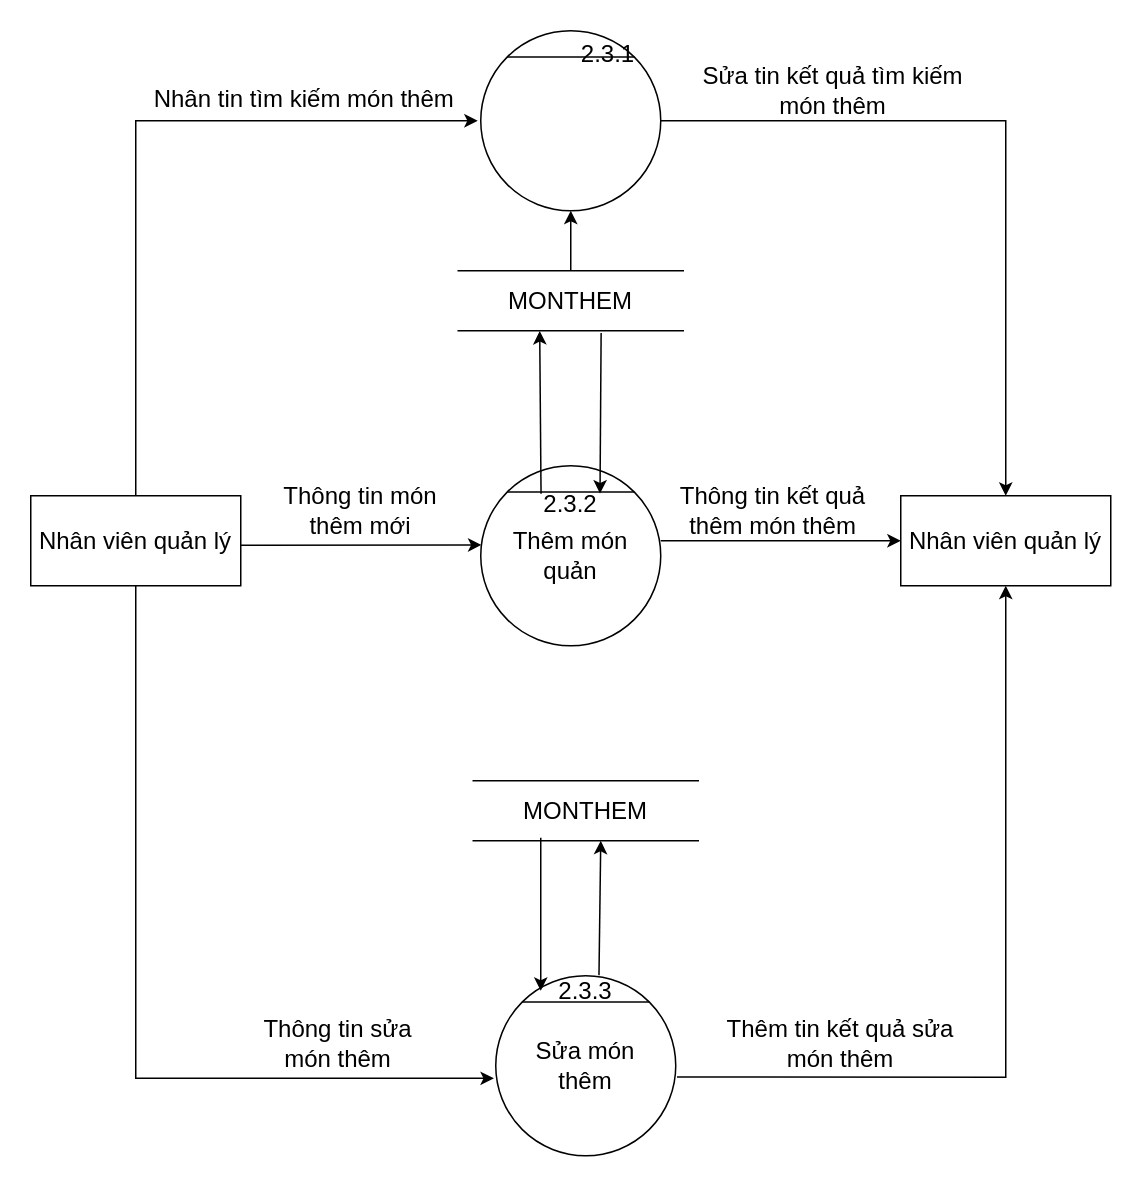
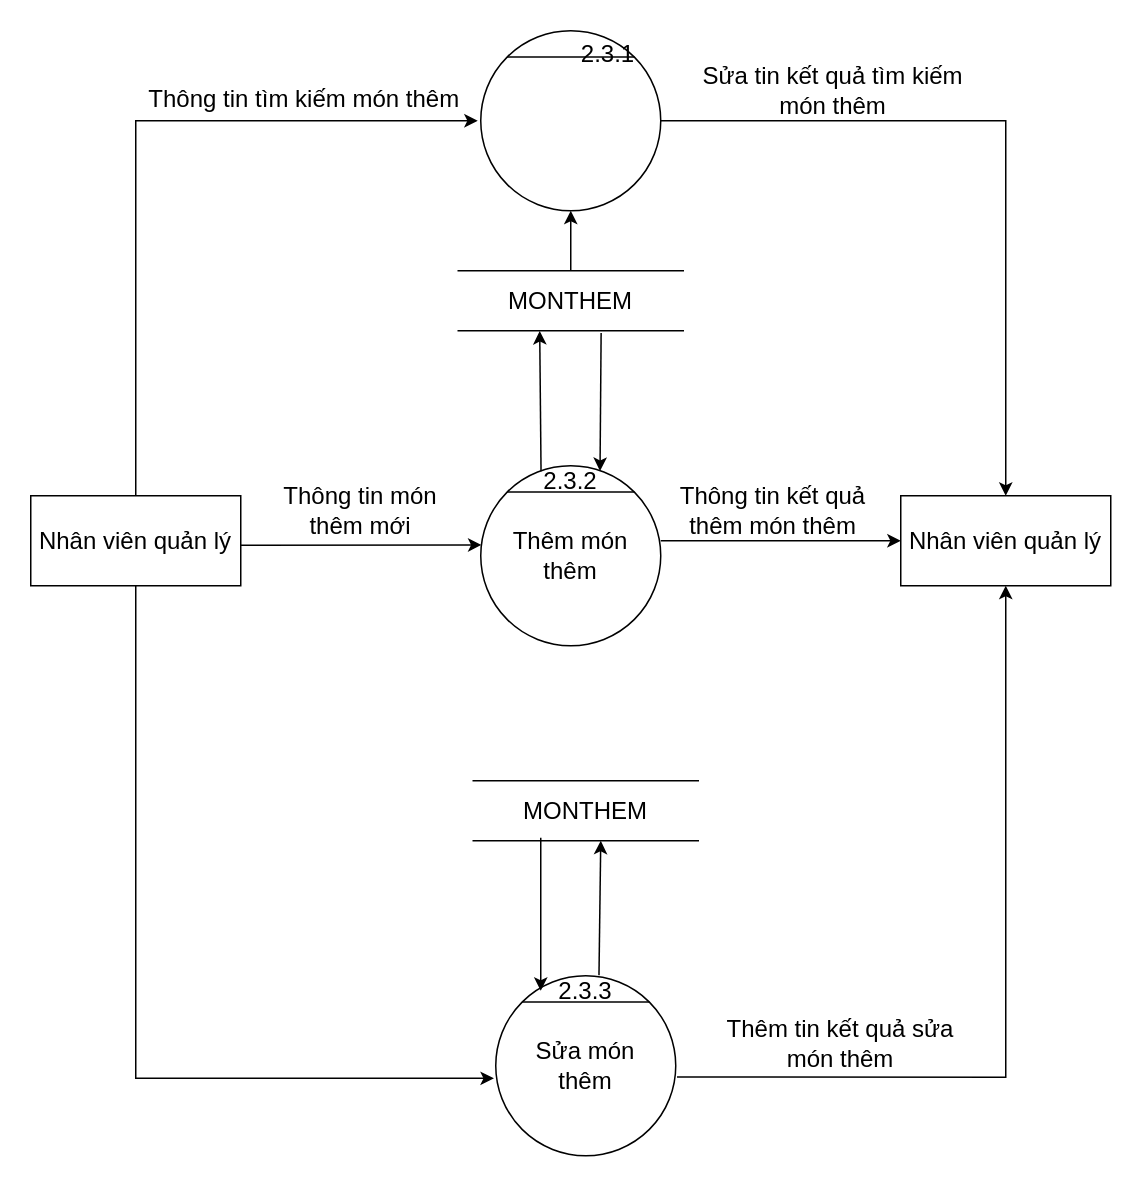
node "Nhân tin tìm kiếm món thêm": label "Nhân tin tìm kiếm món thêm" -> "Thông tin tìm kiếm món thêm"
node "2.3.2": moved (571, 503) -> (571, 481)
node "Thêm món quản": label "Thêm món quản" -> "Thêm món thêm"
node "Thông tin sửa món thêm": removed
